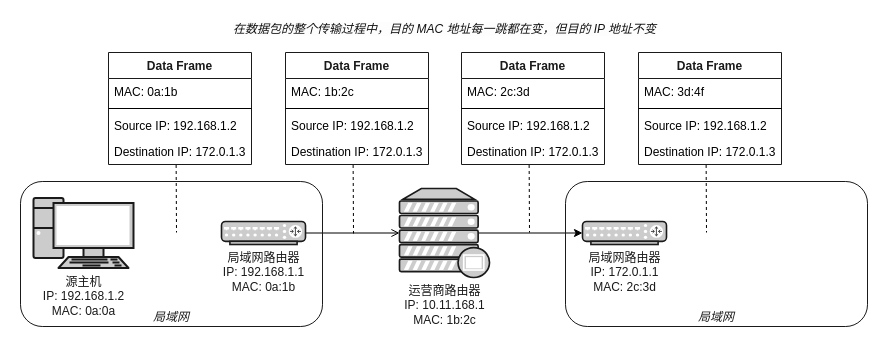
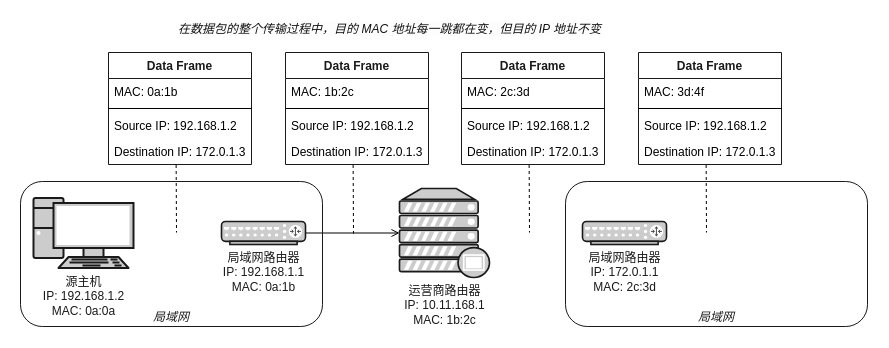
node "在数据包的整个传输过程中，目的 MAC 地址每一跳都在变，但目的 IP 地址不变": moved (445, 30) -> (390, 30)
edge "运营商路由器 IP: 10.11.168.1 MAC: 1b:2c" -> "局域网路由器 IP: 172.0.1.1 MAC: 2c:3d": removed
